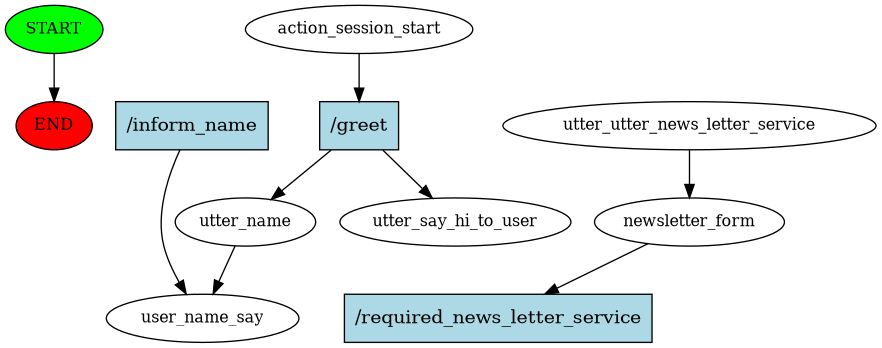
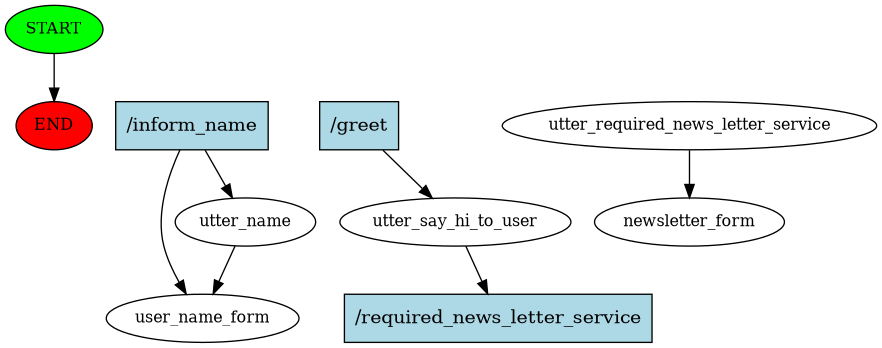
node "action_session_start": removed
node "utter_utter_news_letter_service": label "utter_utter_news_letter_service" -> "utter_required_news_letter_service"
edge "/greet" -> "utter_name": now "/inform_name" -> "utter_name"
edge "newsletter_form" -> "/required_news_letter_service": now "utter_say_hi_to_user" -> "/required_news_letter_service"
node "user_name_say": label "user_name_say" -> "user_name_form"
